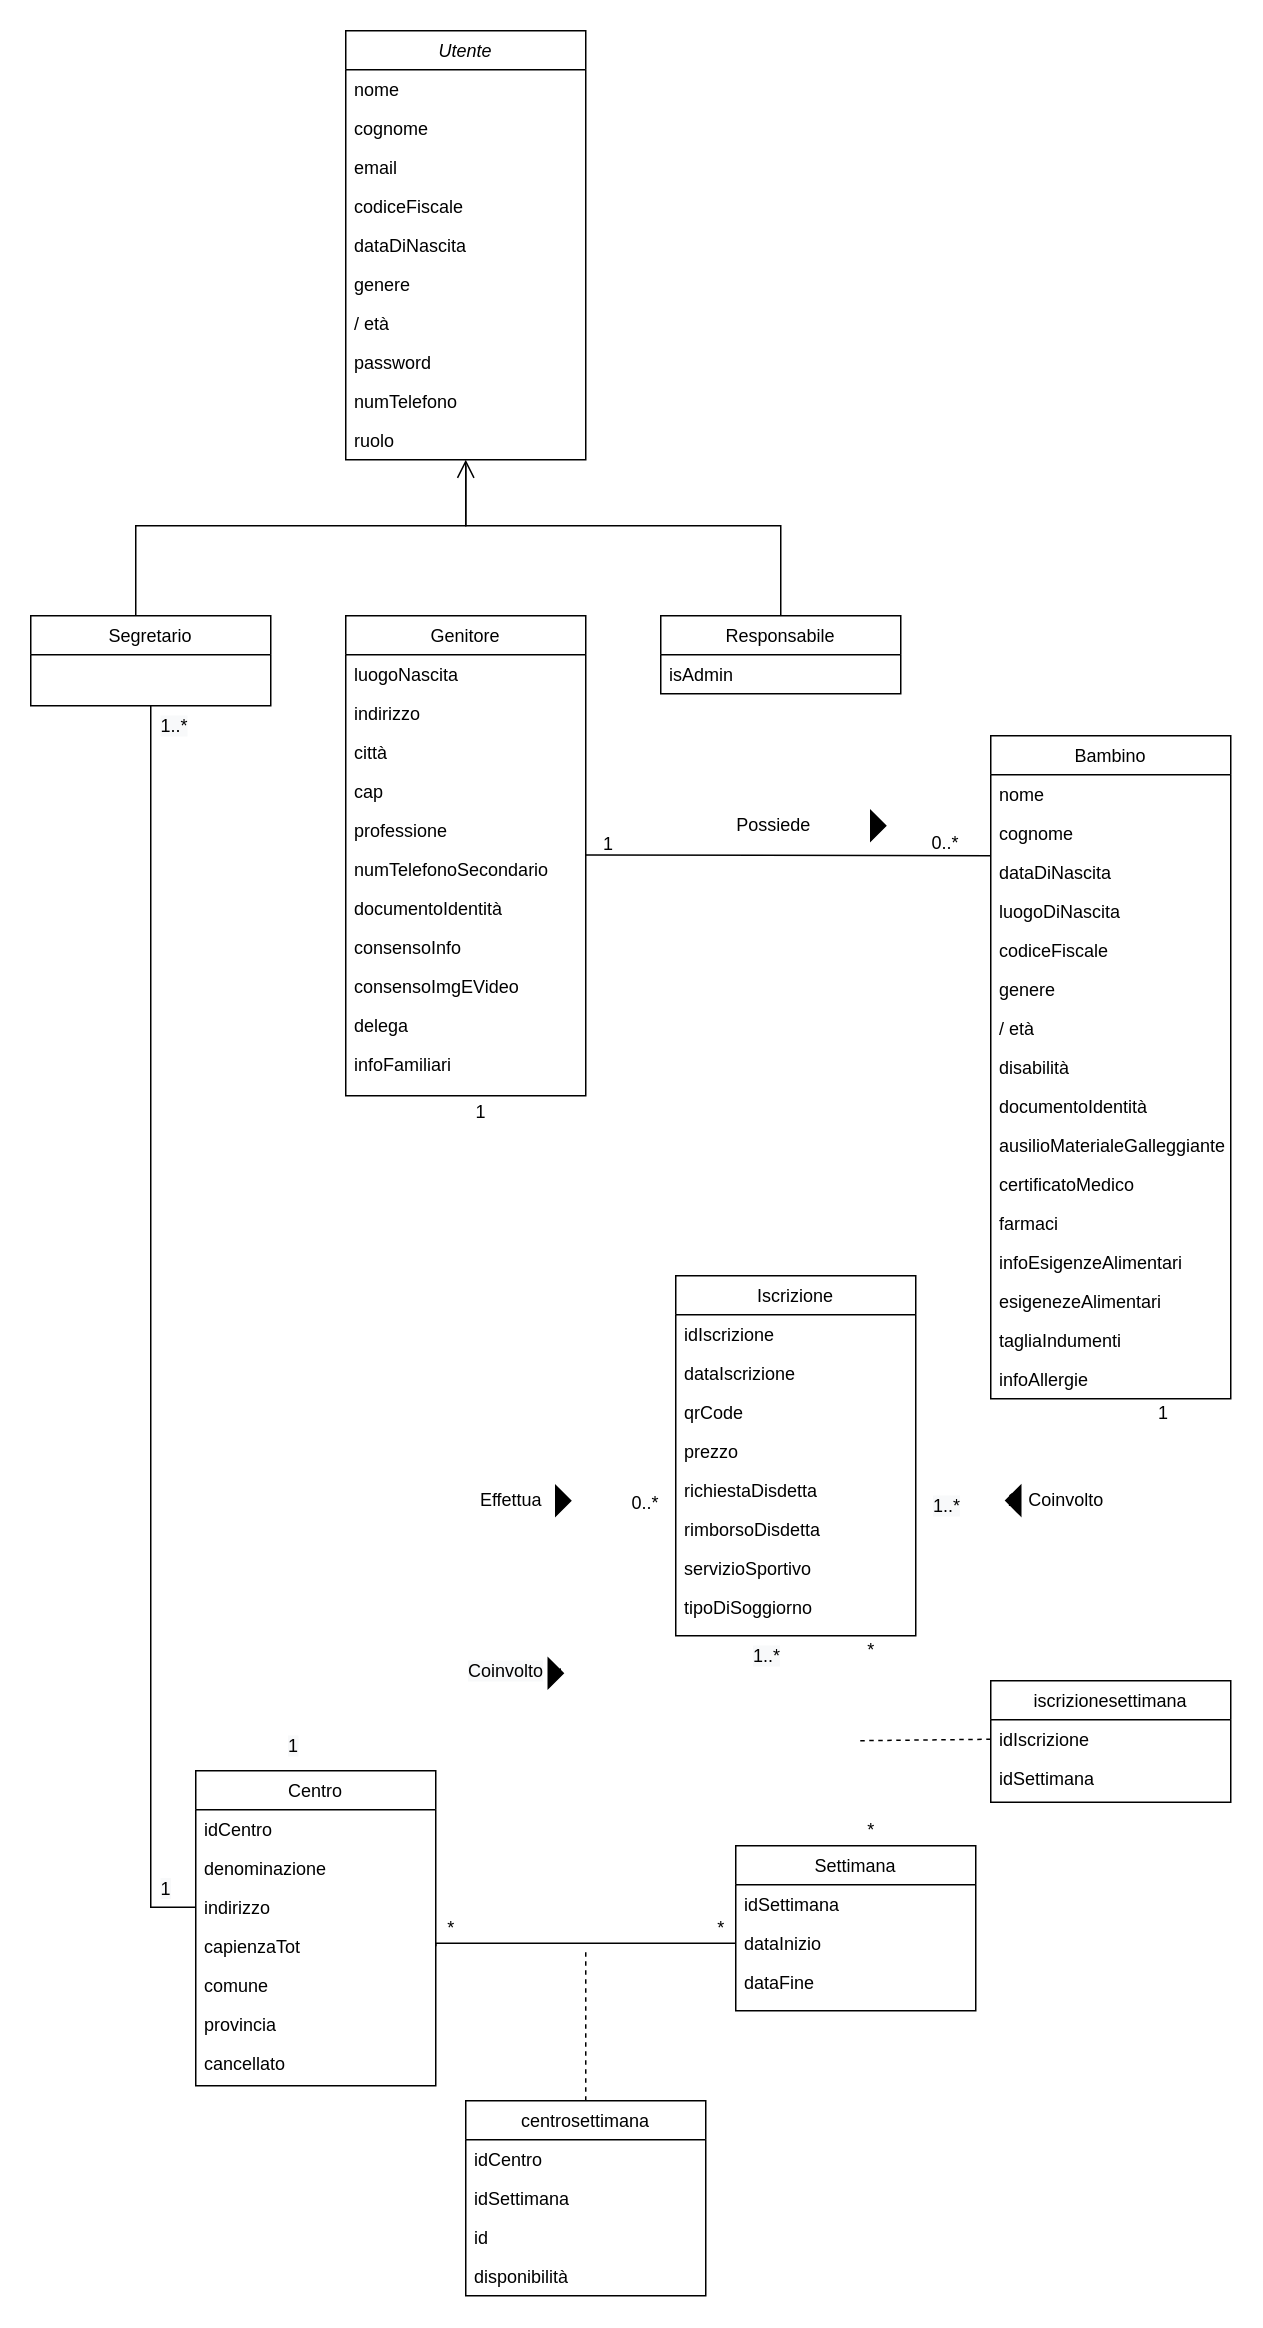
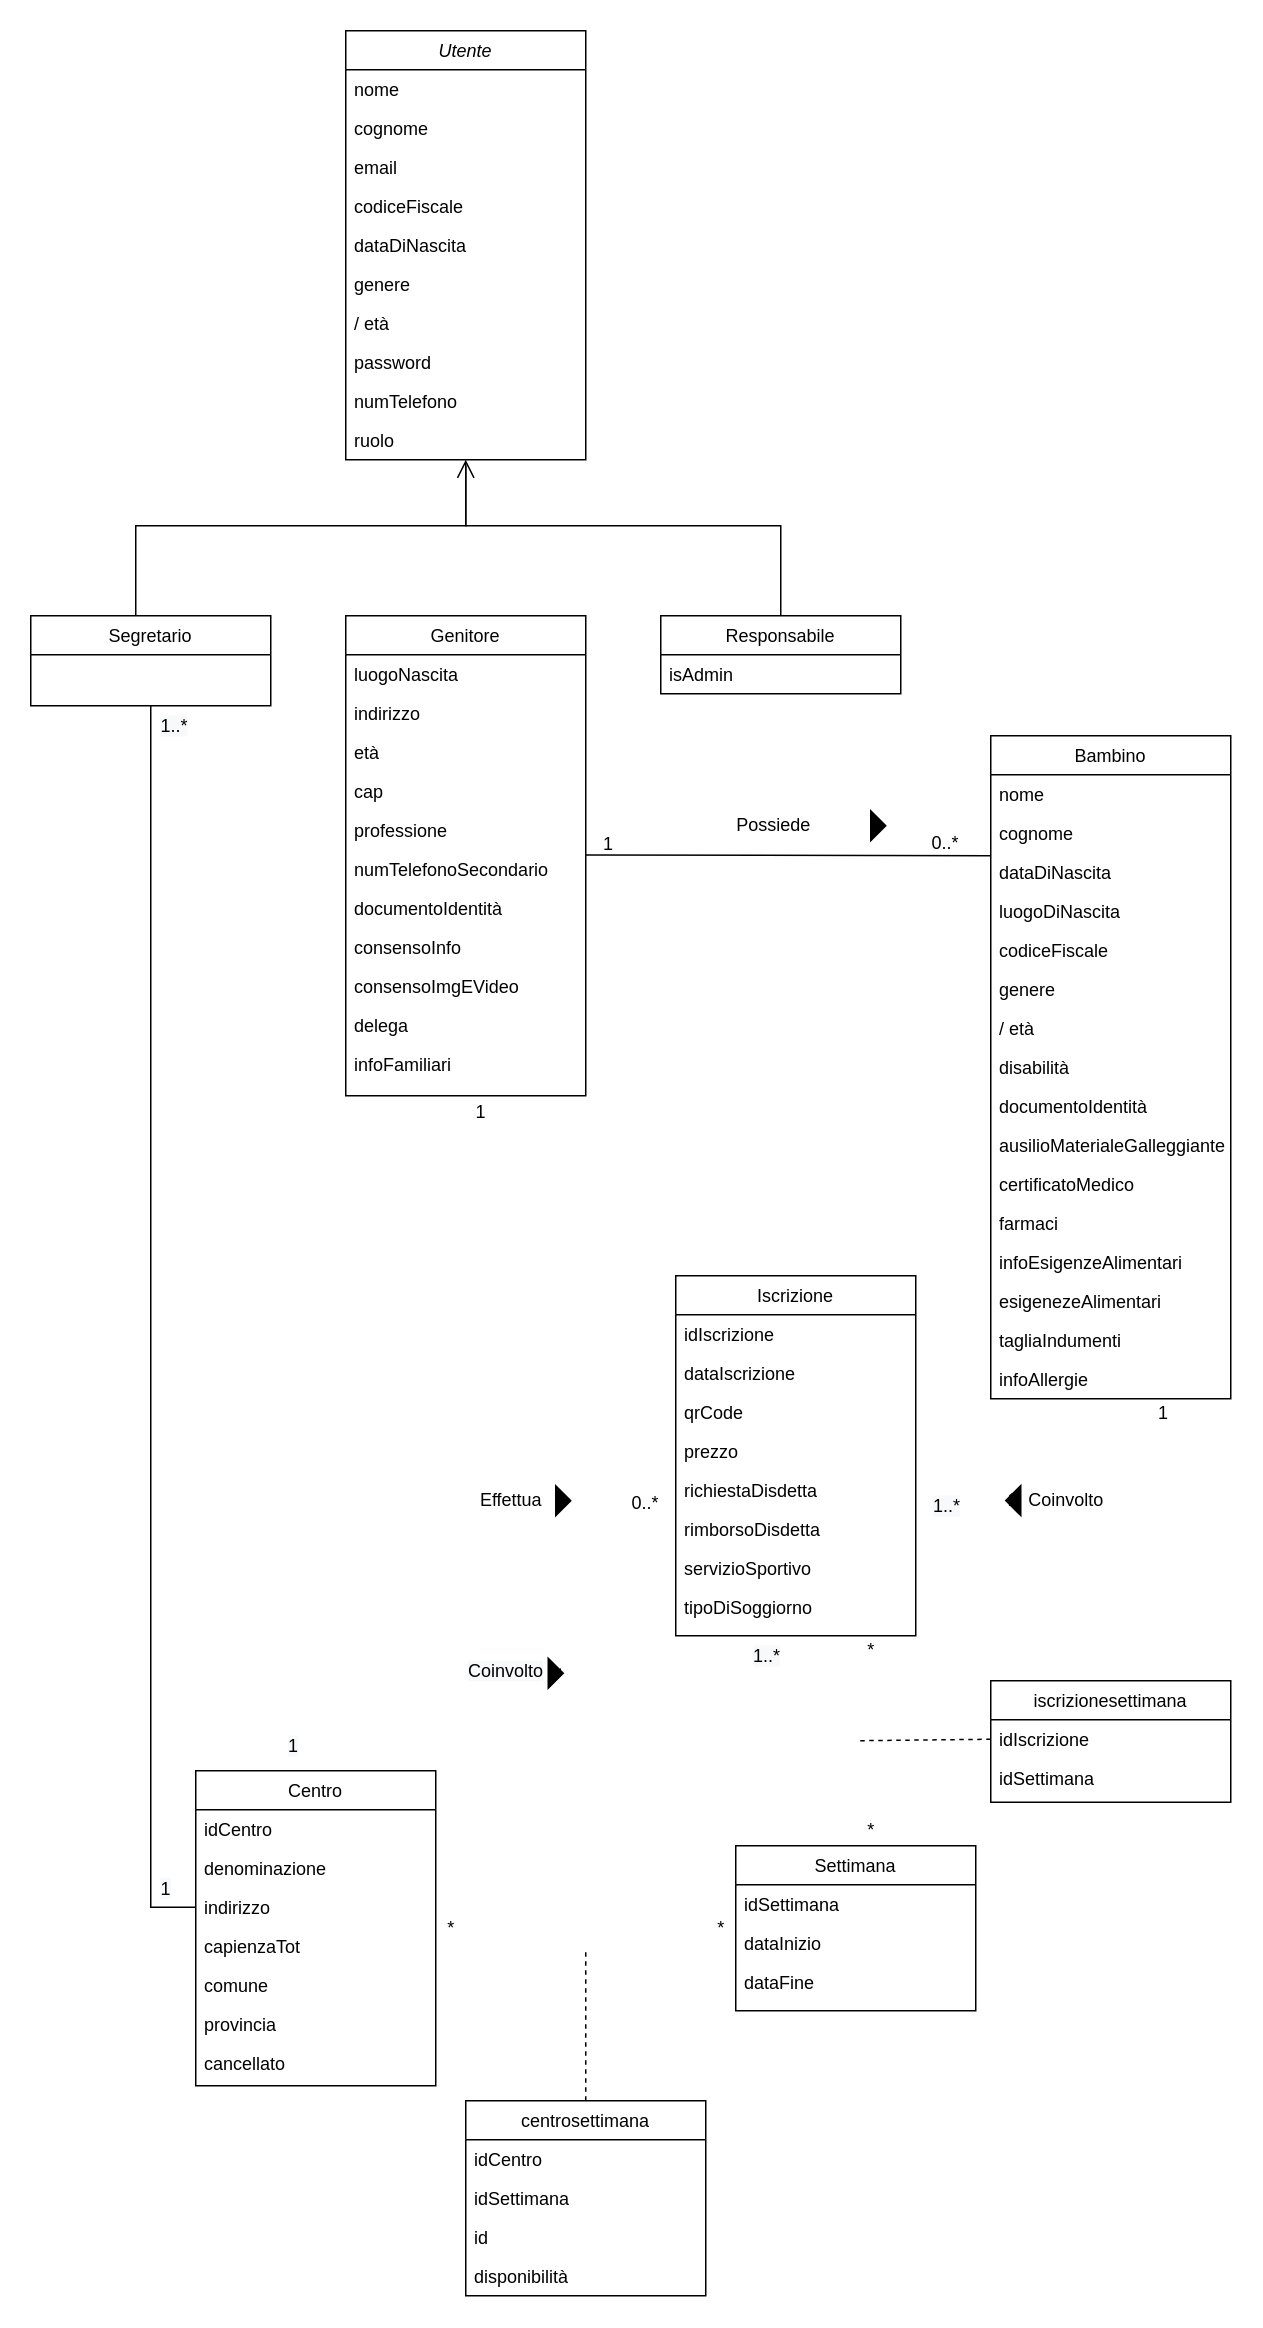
node "città": label "città" -> "età"
edge "dataInizio" -- "capienzaTot": removed
